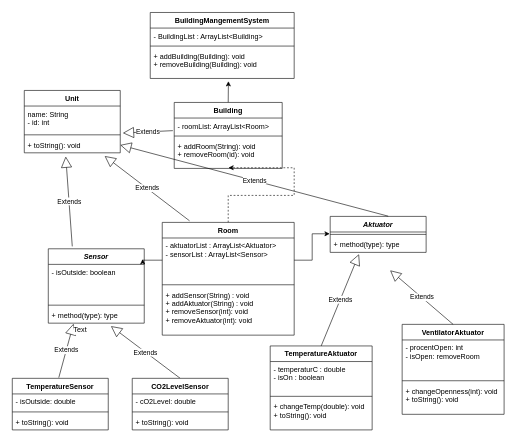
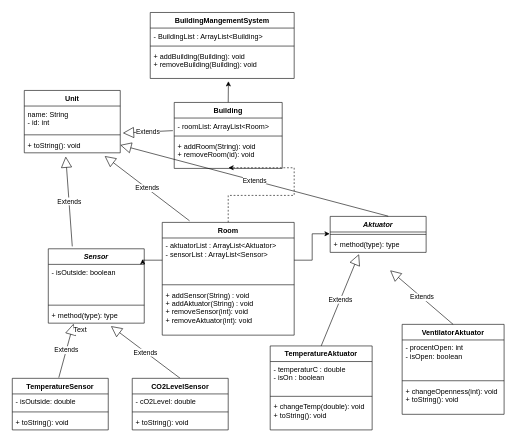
node "- procentOpen: int - isOpen: removeRoom": label "- procentOpen: int - isOpen: removeRoom" -> "- procentOpen: int - isOpen: boolean"
